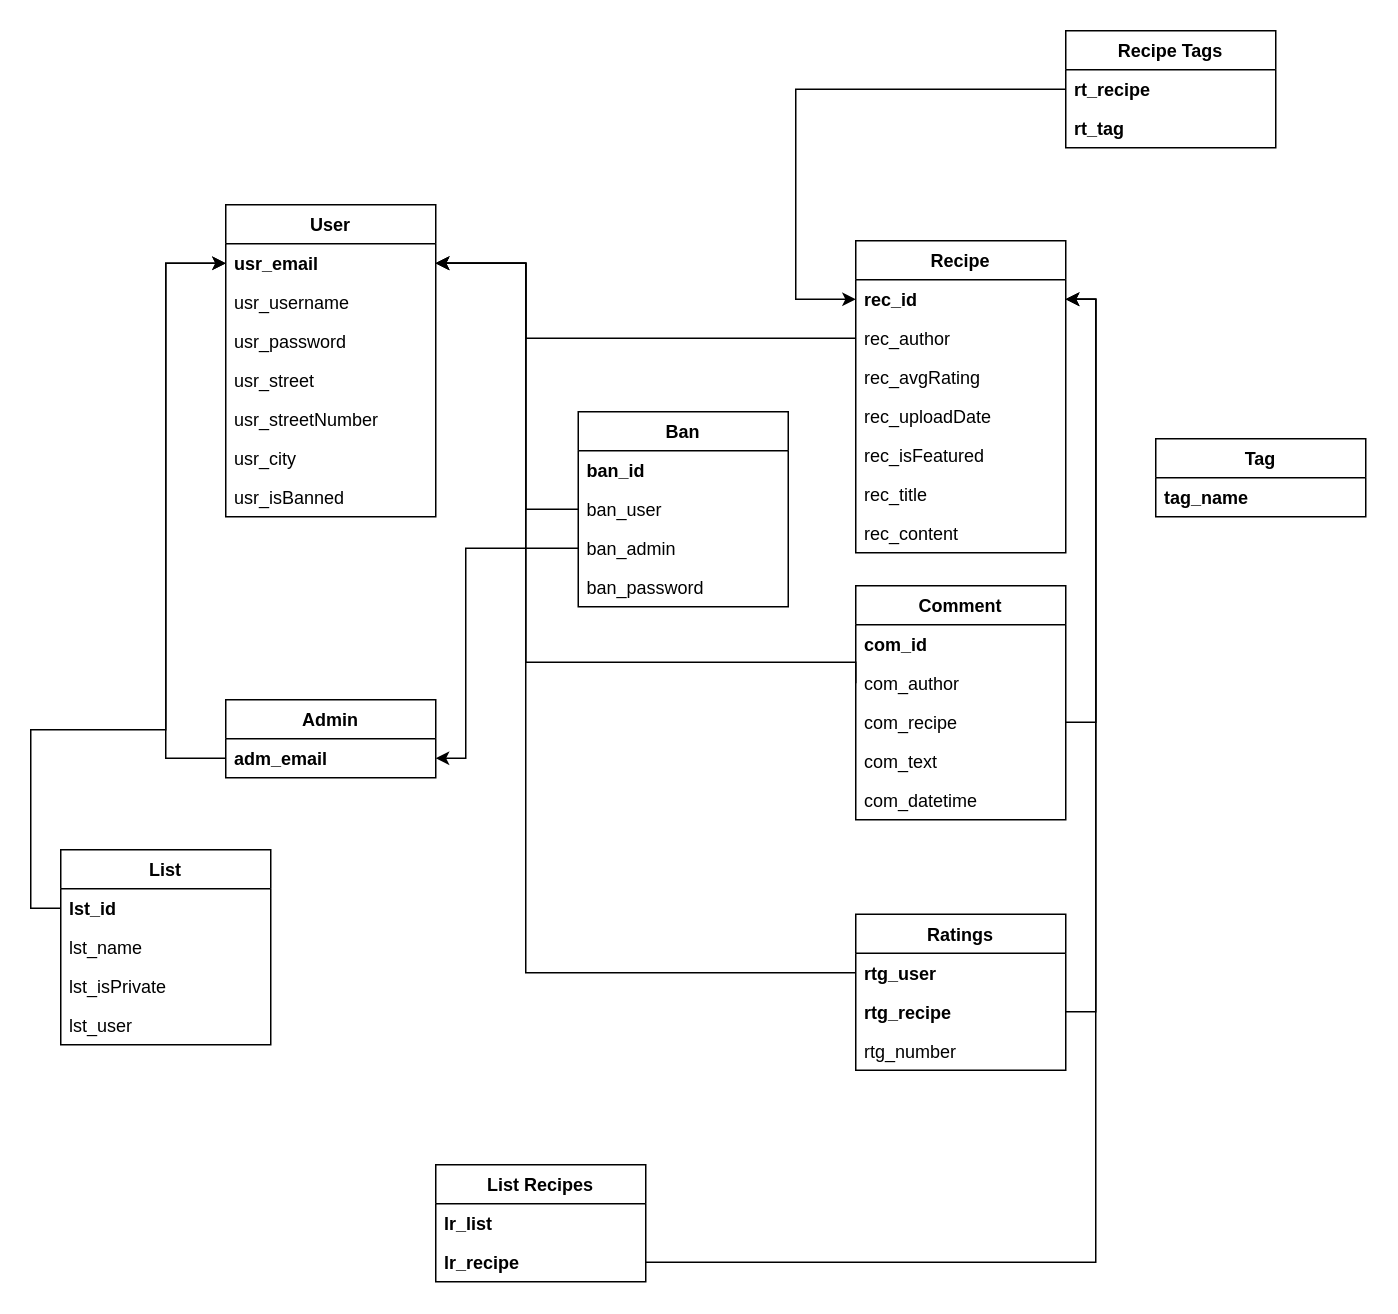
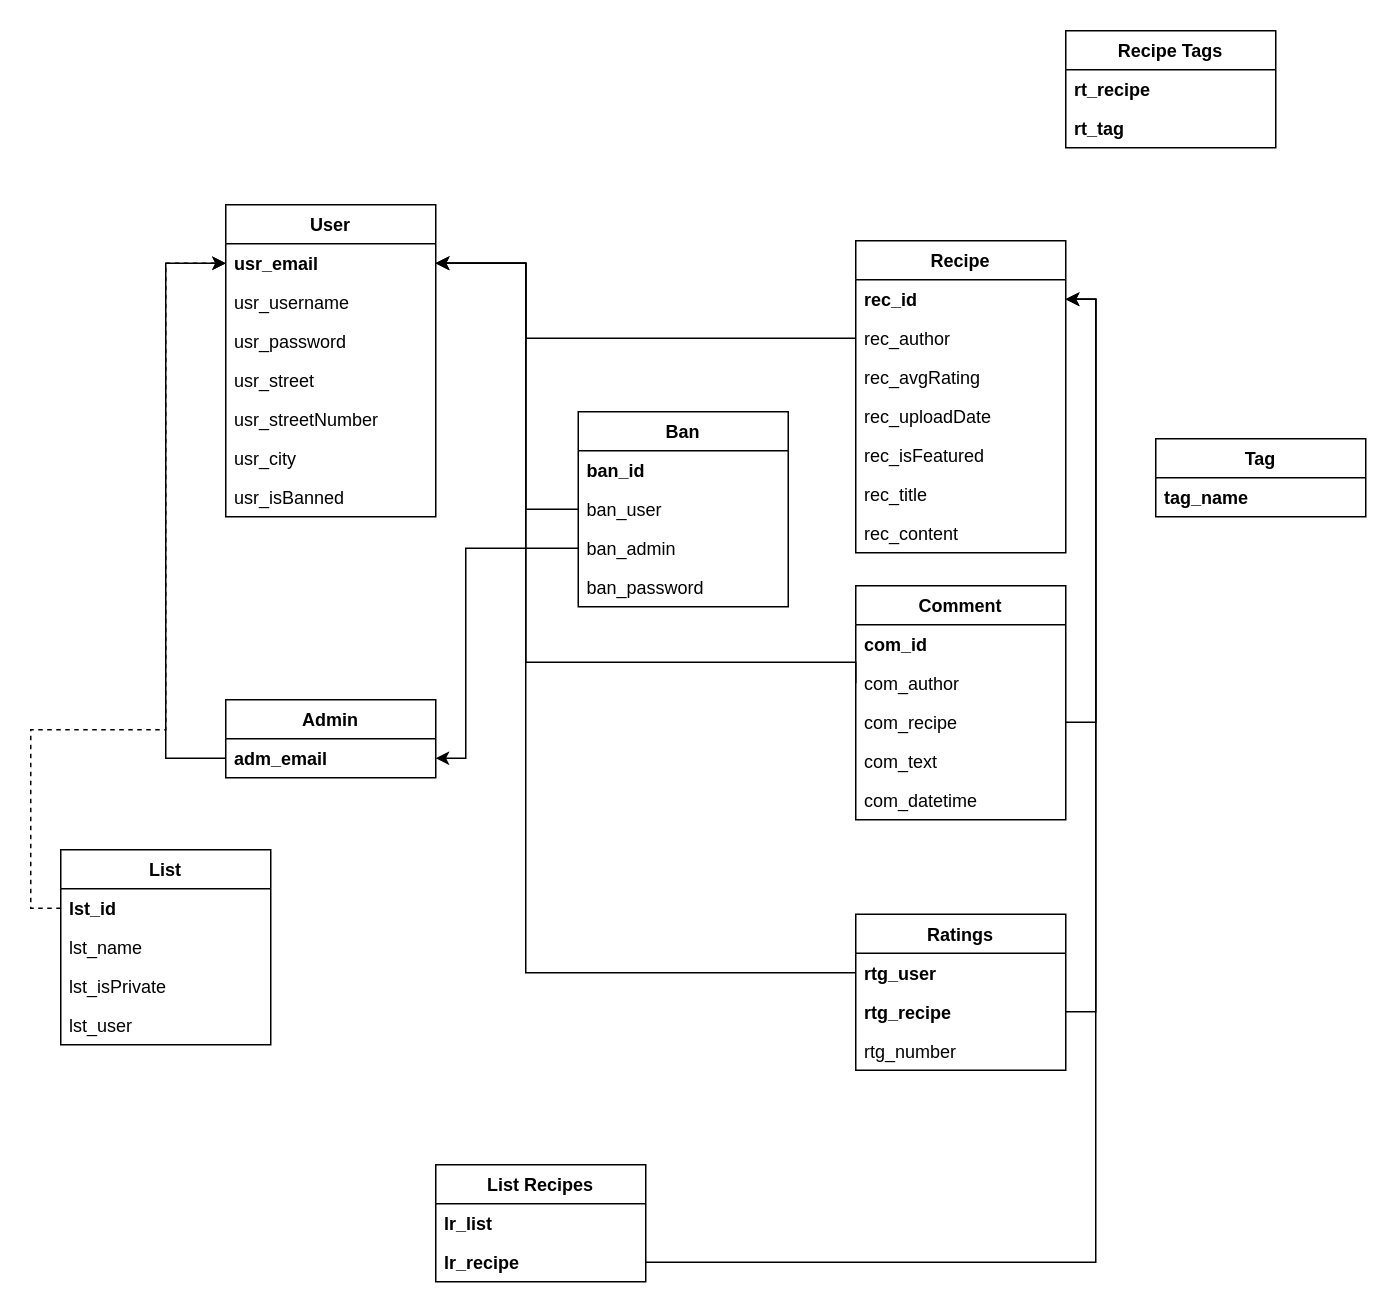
edge "rt_recipe" -> "rec_id": removed
edge "lst_id" -> "usr_email": style solid -> dashed
